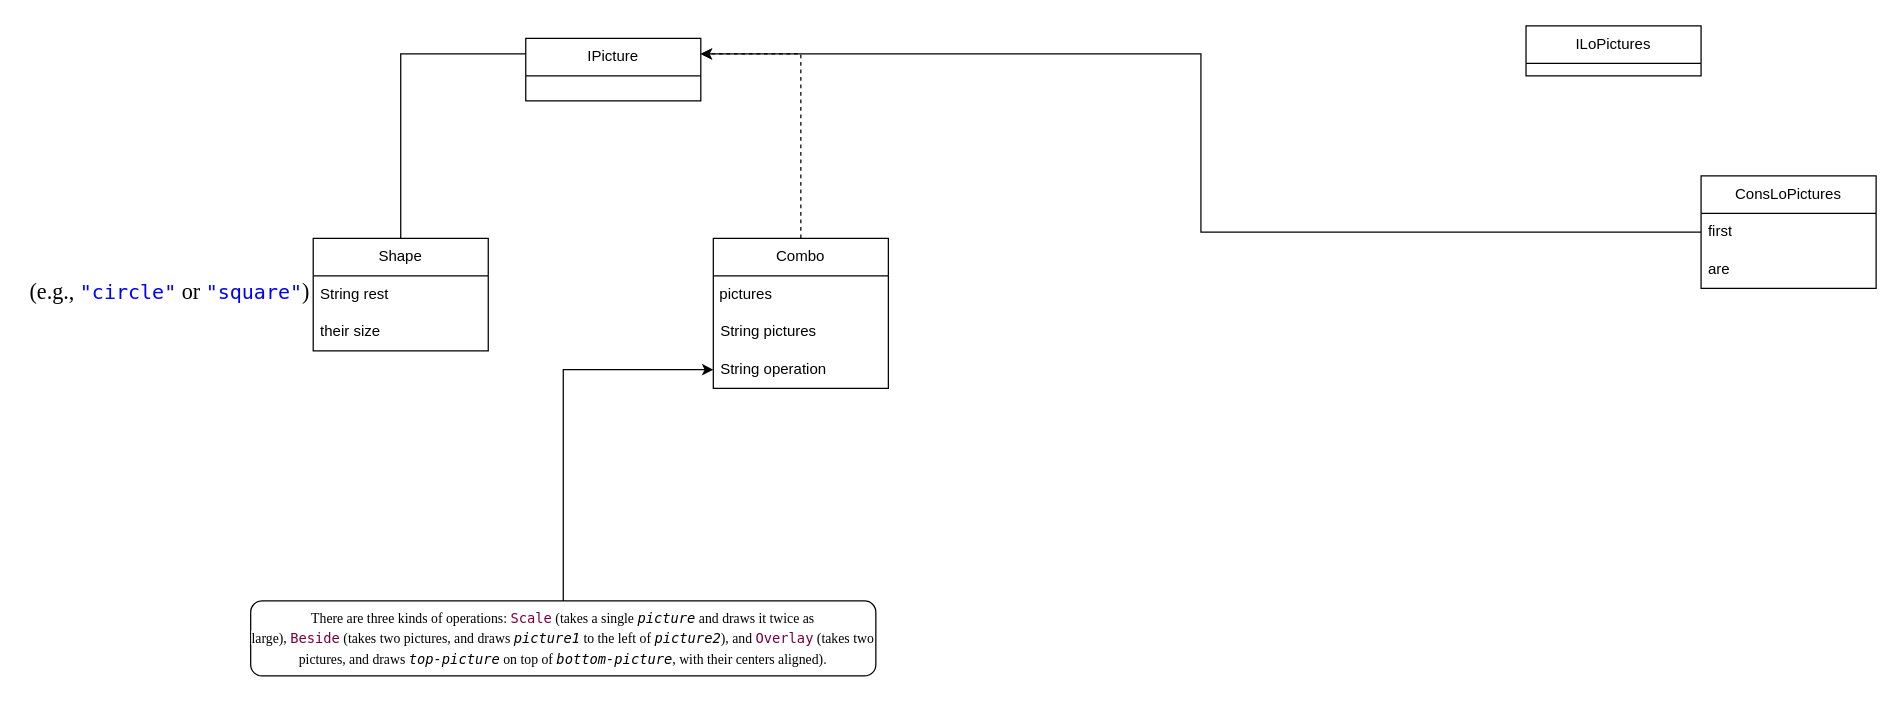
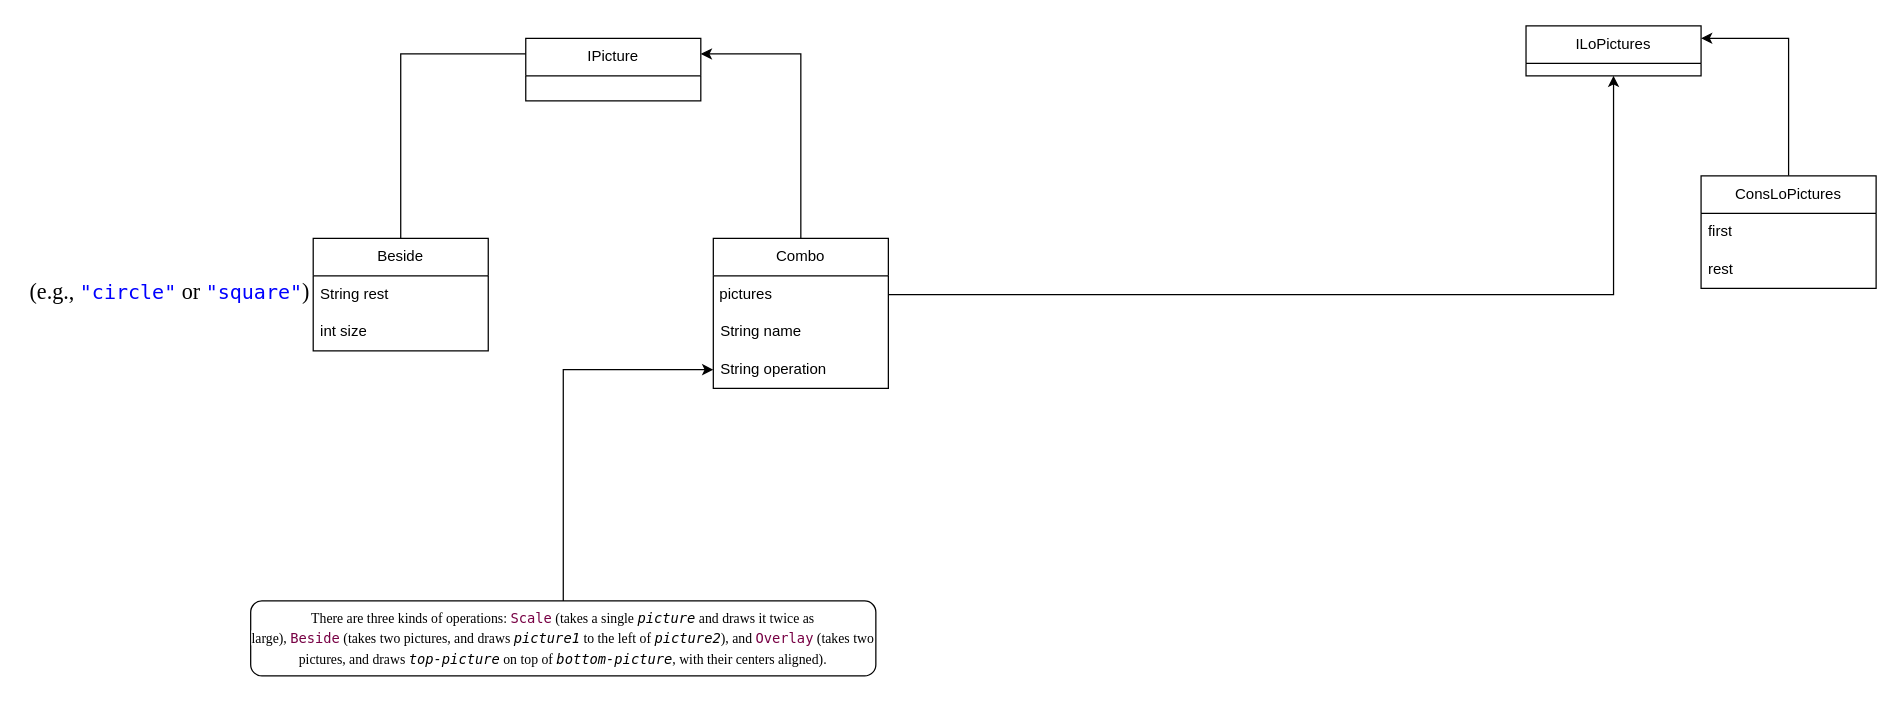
edge "ConsLoPictures" -> "ILoPictures": added
edge "Combo" -> "IPicture": style dashed -> solid
edge "first" -> "IPicture": removed
node "Shape": label "Shape" -> "Beside"
node "are": label "are" -> "rest"
edge "pictures" -> "ILoPictures": added
node "their size": label "their size" -> "int size"
node "String pictures": label "String pictures" -> "String name"
